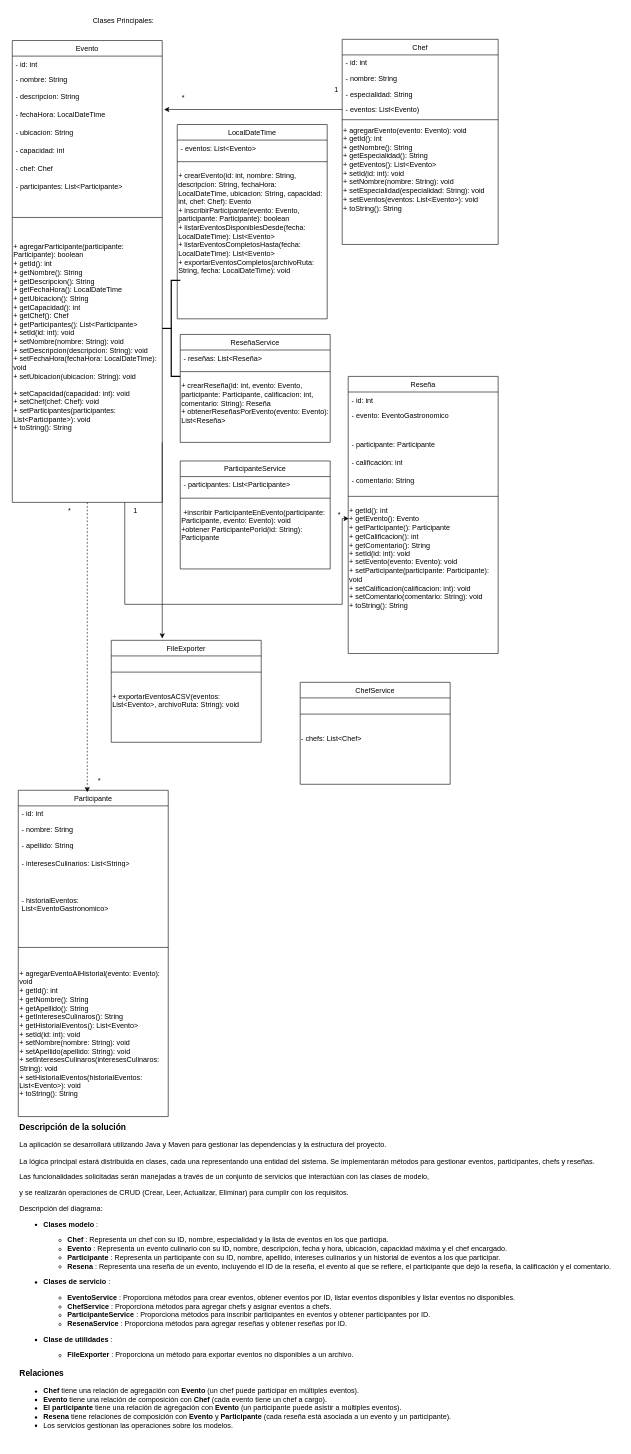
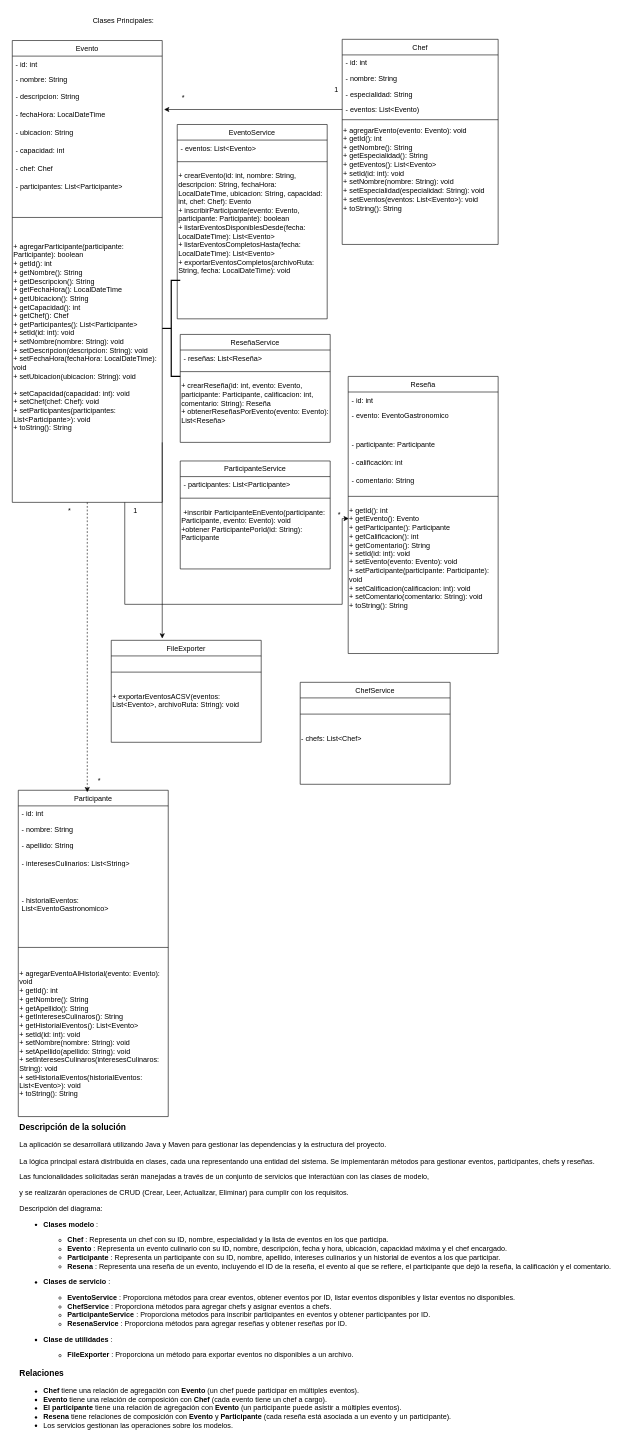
node "LocalDateTime": label "LocalDateTime" -> "EventoService"
